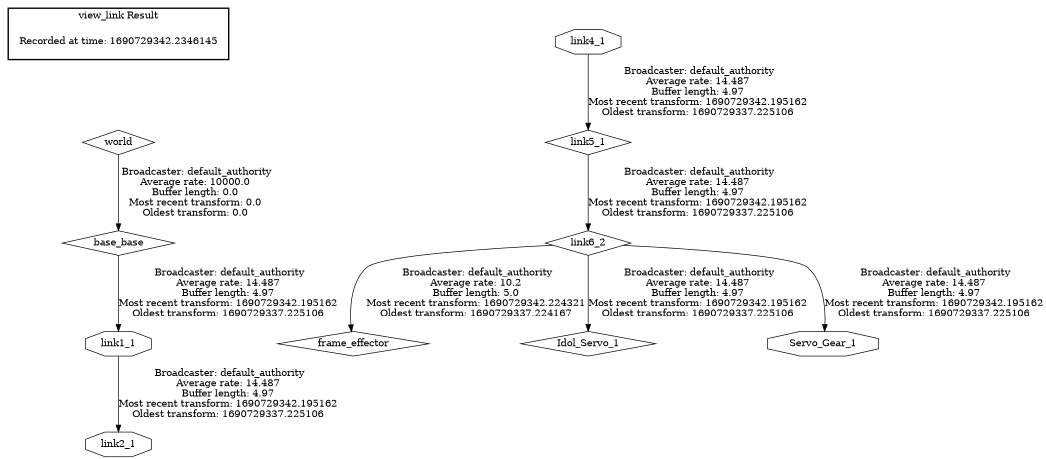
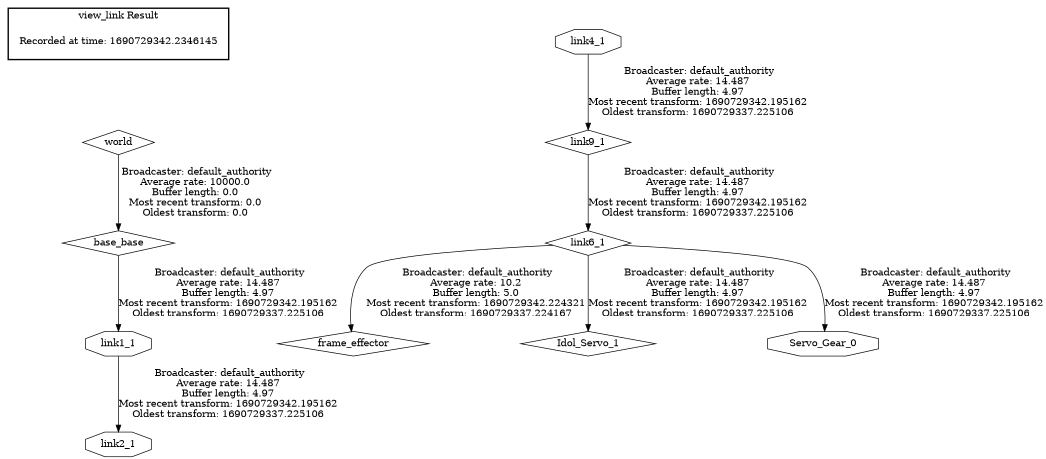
node "link5_1": label "link5_1" -> "link9_1"
node "link6_2": label "link6_2" -> "link6_1"
node "Servo_Gear_1": label "Servo_Gear_1" -> "Servo_Gear_0"
